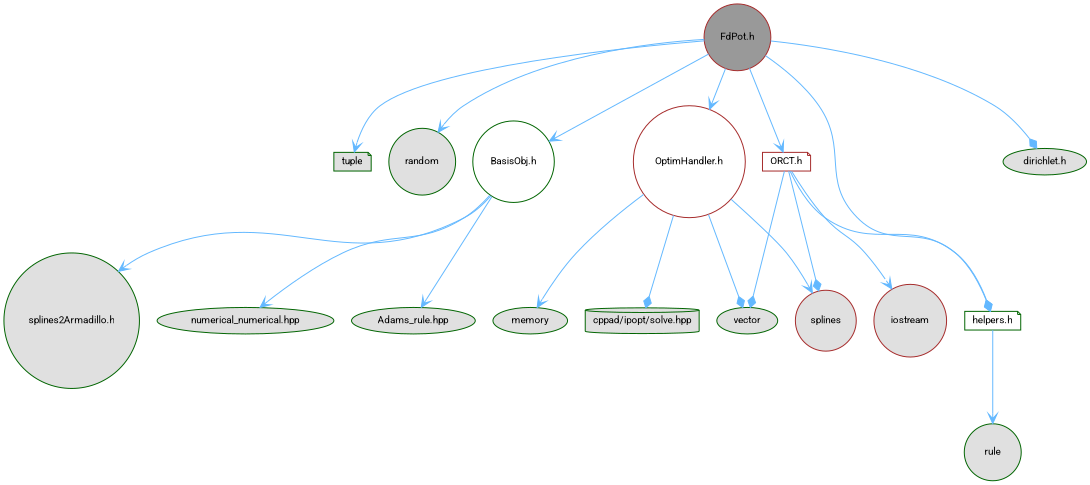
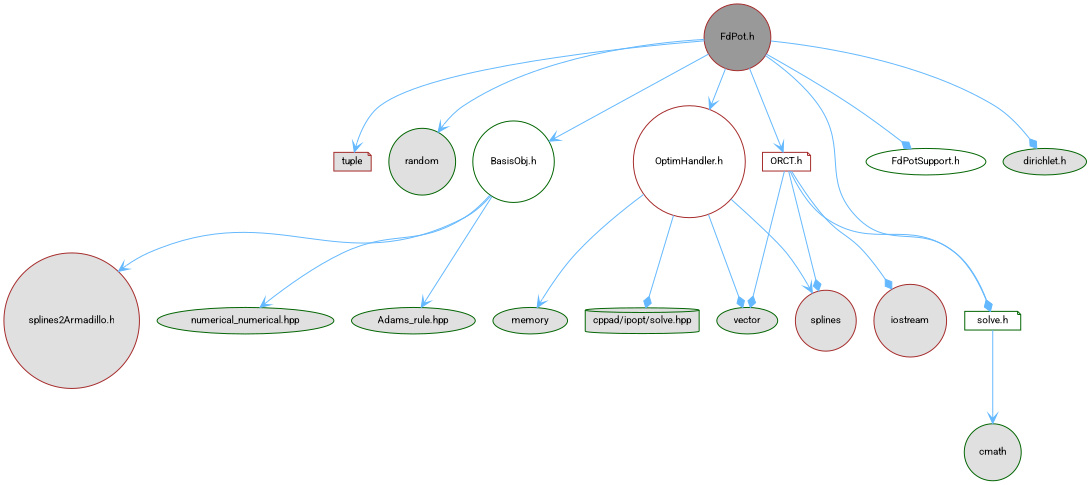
node "tuple": color darkgreen -> brown
node "FdPotSupport.h": added
edge "ORCT.h" -> "iostream": arrowhead vee -> diamond
node "splines2Armadillo.h": color darkgreen -> brown
node "helpers.h": label "helpers.h" -> "solve.h"
node "rule": label "rule" -> "cmath"
